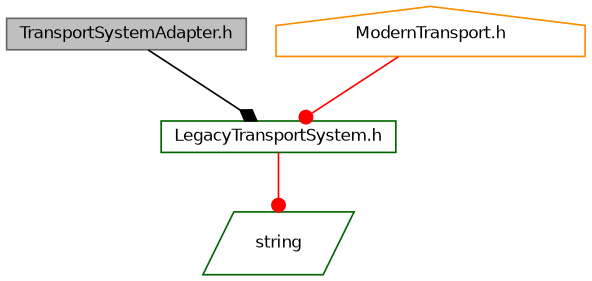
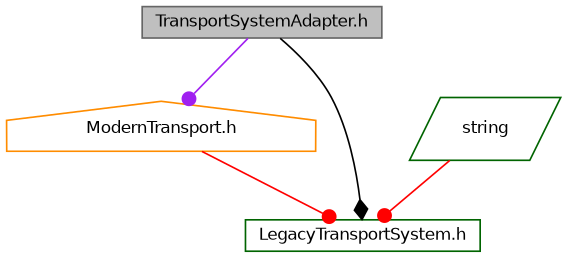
edge "TransportSystemAdapter.h" -> "ModernTransport.h": added
edge "LegacyTransportSystem.h" -> "string": reversed
